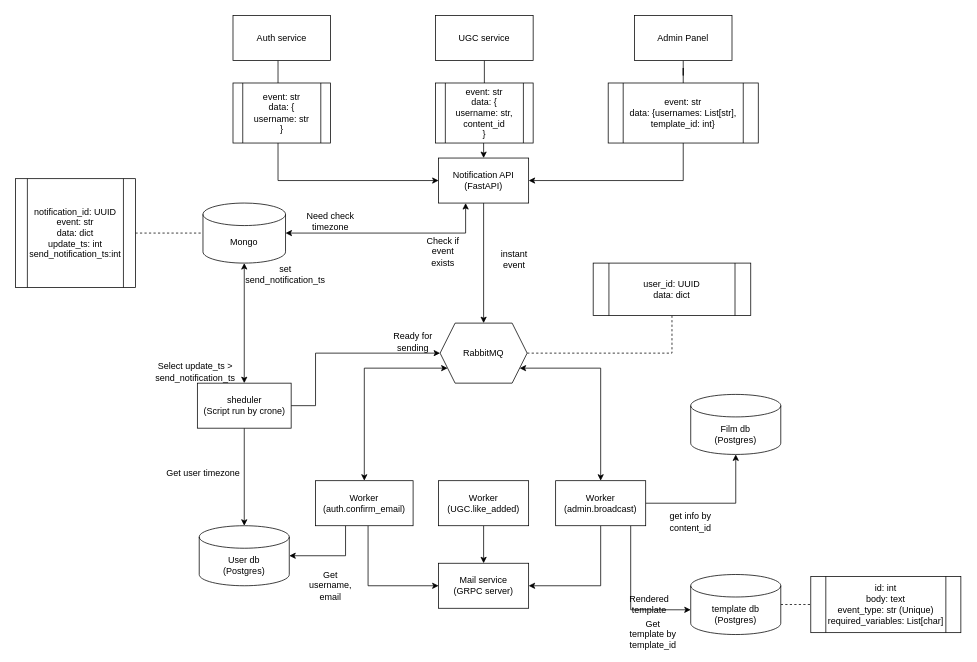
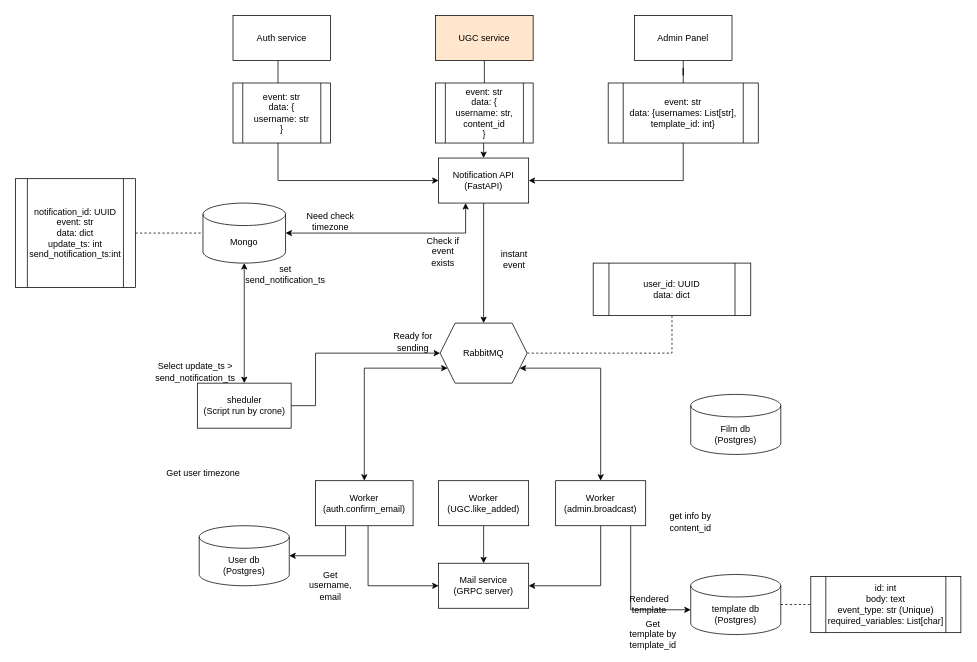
node "UGC service": fillcolor #ffffff -> #ffe6cc
edge "sheduler (Script run by crone)" -> "User db (Postgres)": removed
edge "Worker (admin.broadcast)" -> "Film db (Postgres)": removed
